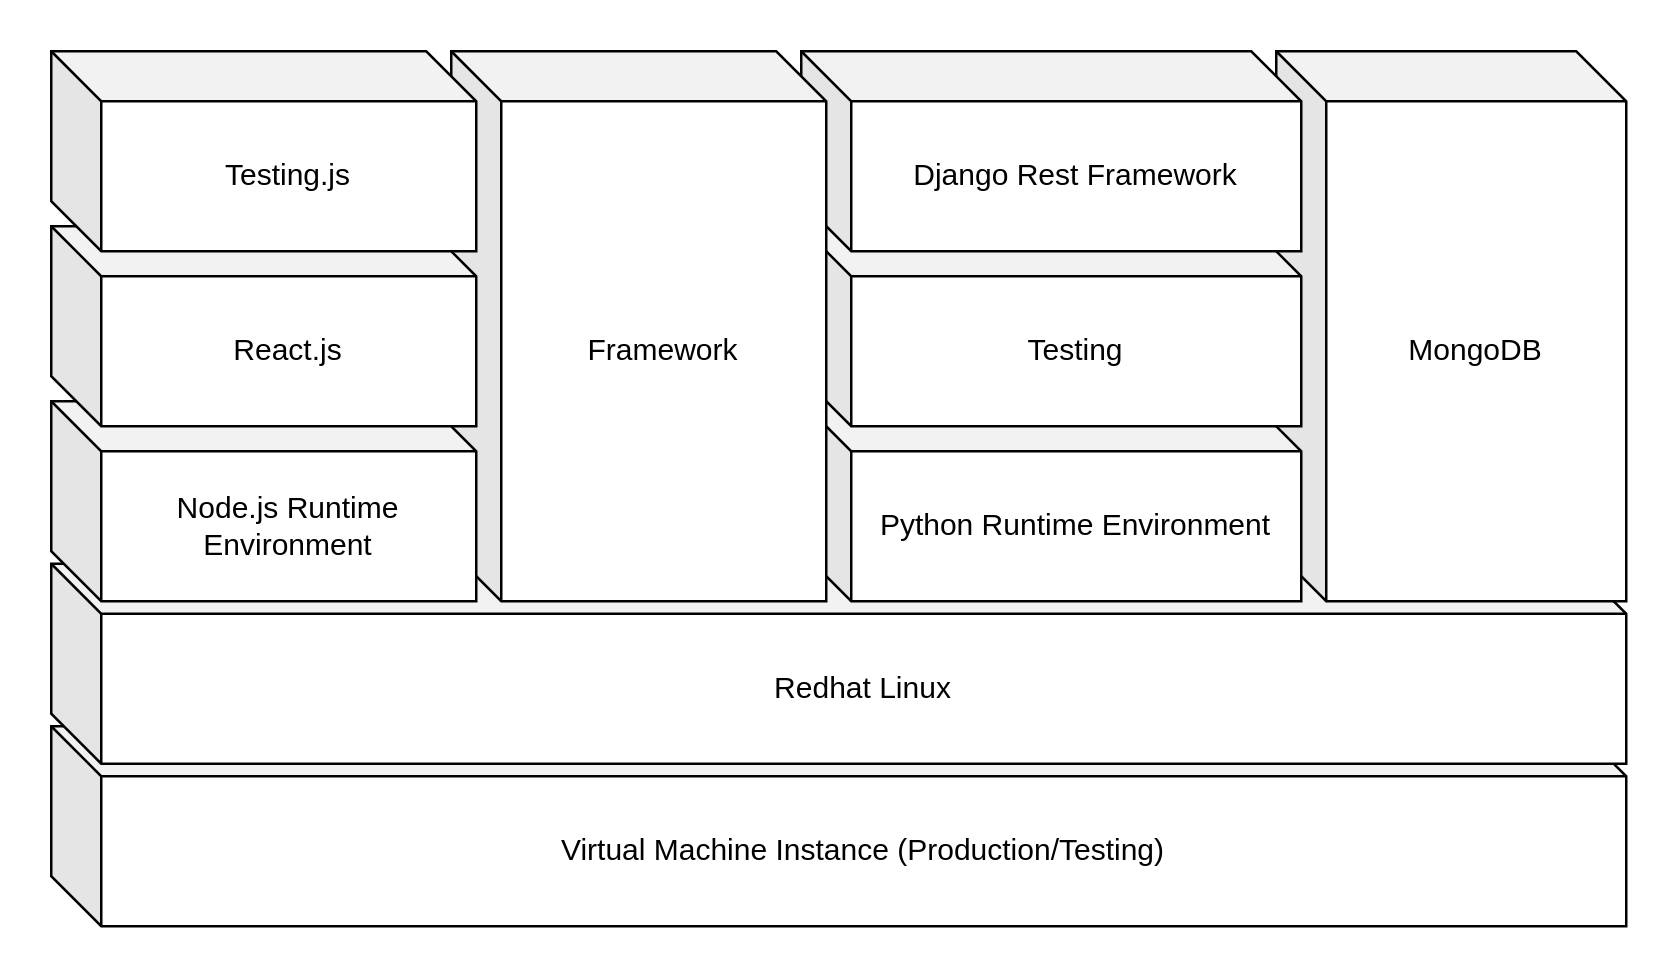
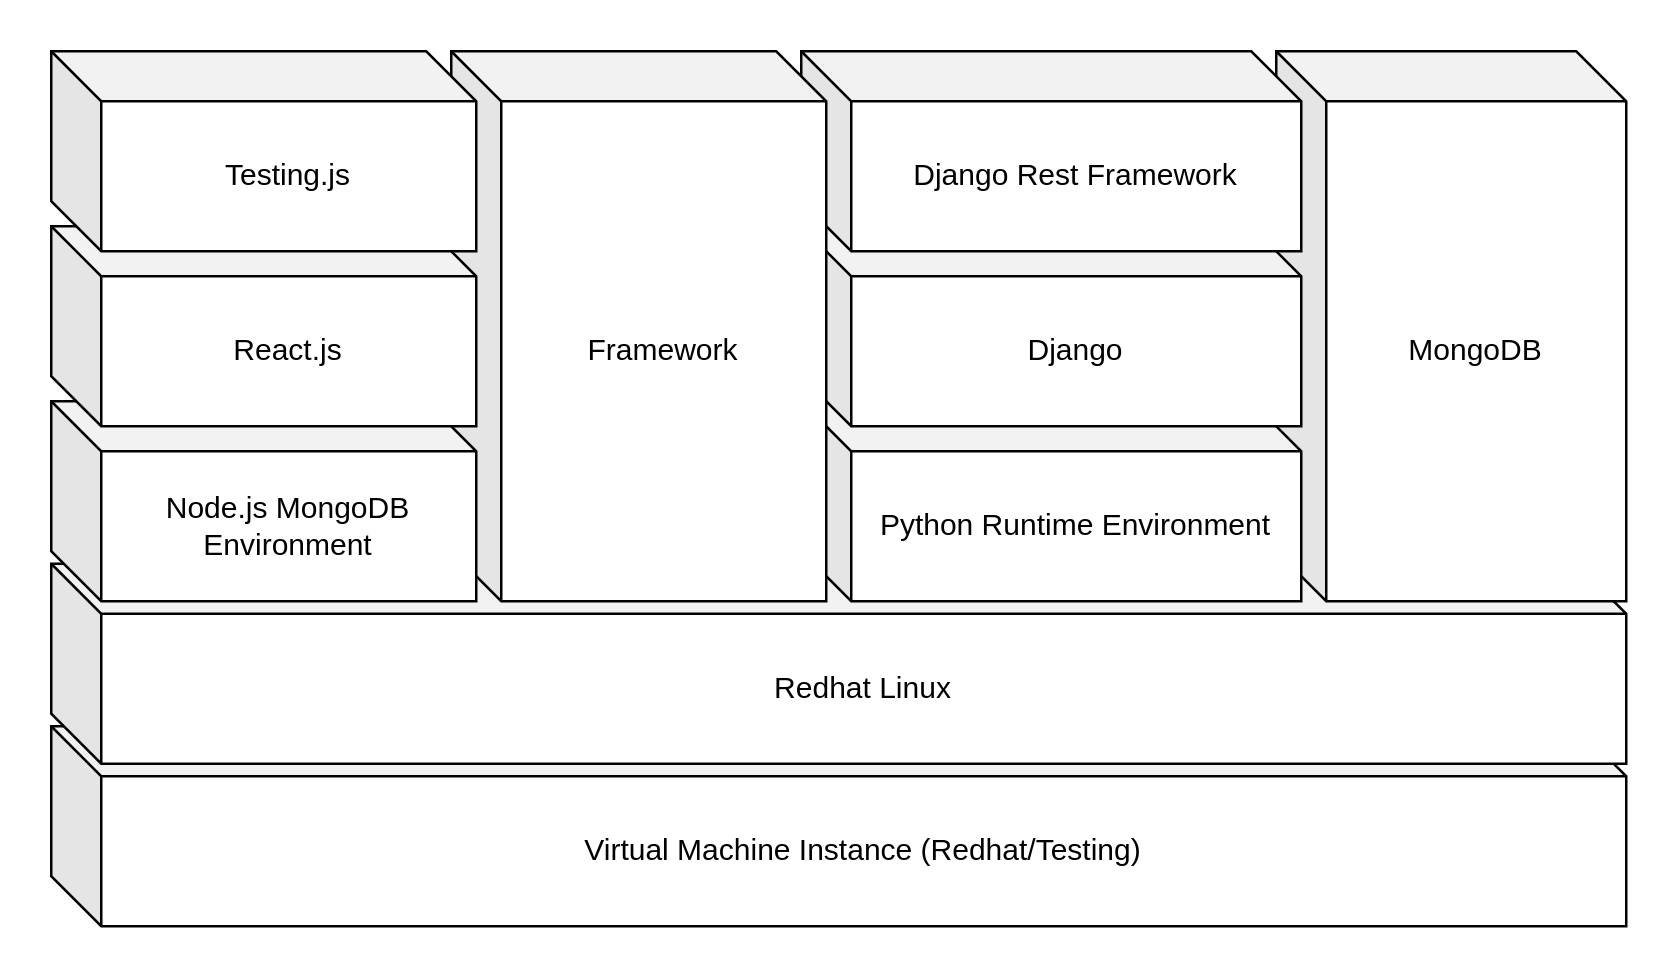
node "Testing": label "Testing" -> "Django"
node "Node.js Runtime Environment": label "Node.js Runtime Environment" -> "Node.js MongoDB Environment"
node "Virtual Machine Instance (Production/Testing)": label "Virtual Machine Instance (Production/Testing)" -> "Virtual Machine Instance (Redhat/Testing)"
